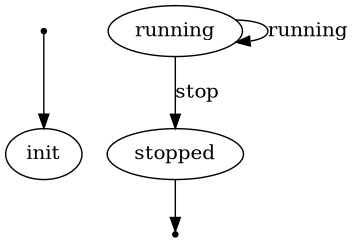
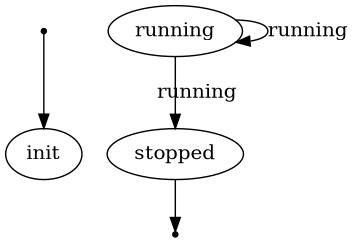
edge "running" -> "stopped": label "stop" -> "running"
